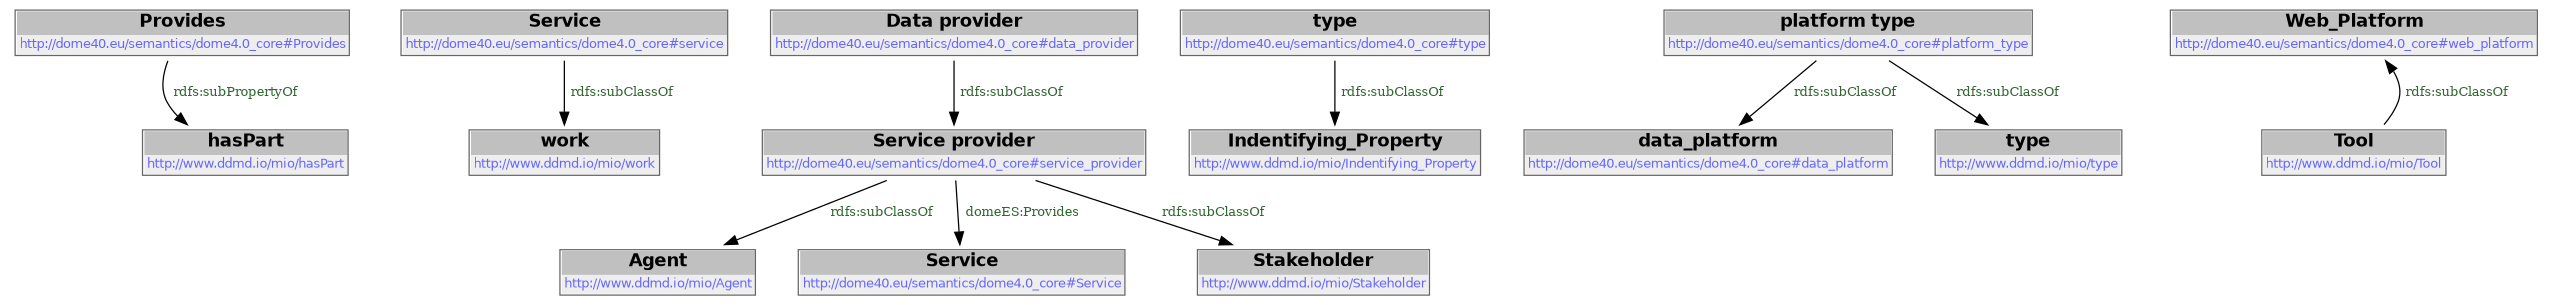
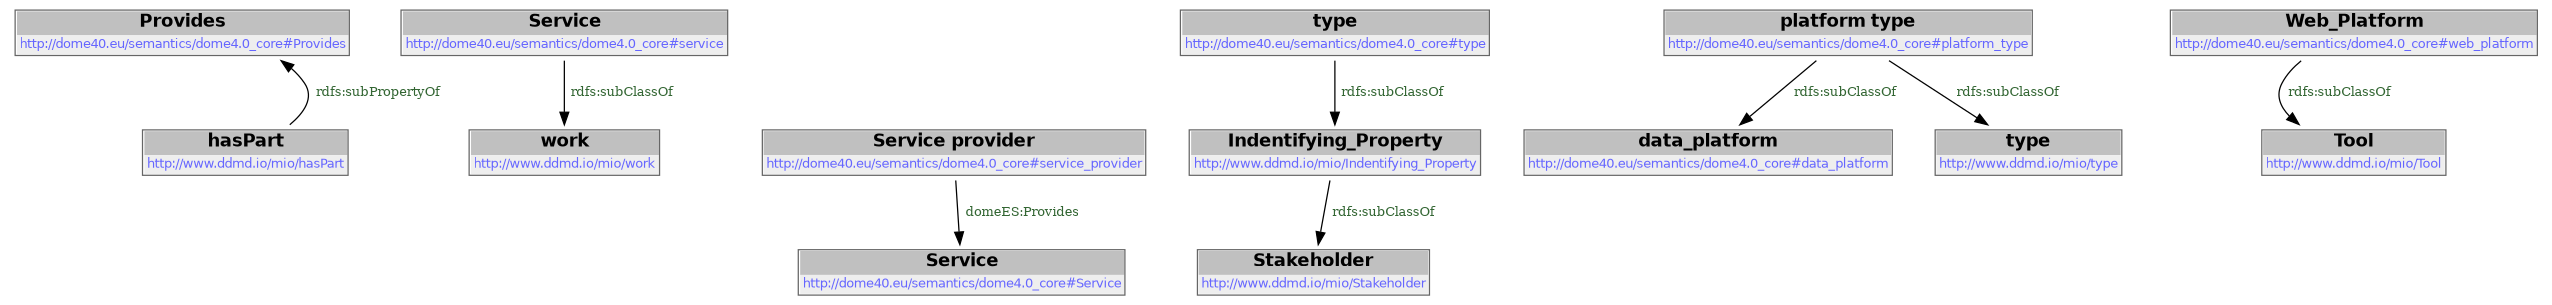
node "Data provider": removed
edge "Provides" -> "hasPart": reversed
edge "Tool" -> "Web_Platform": reversed
edge "Service provider" -> "Stakeholder": now "Indentifying_Property" -> "Stakeholder"
node "Agent": removed
